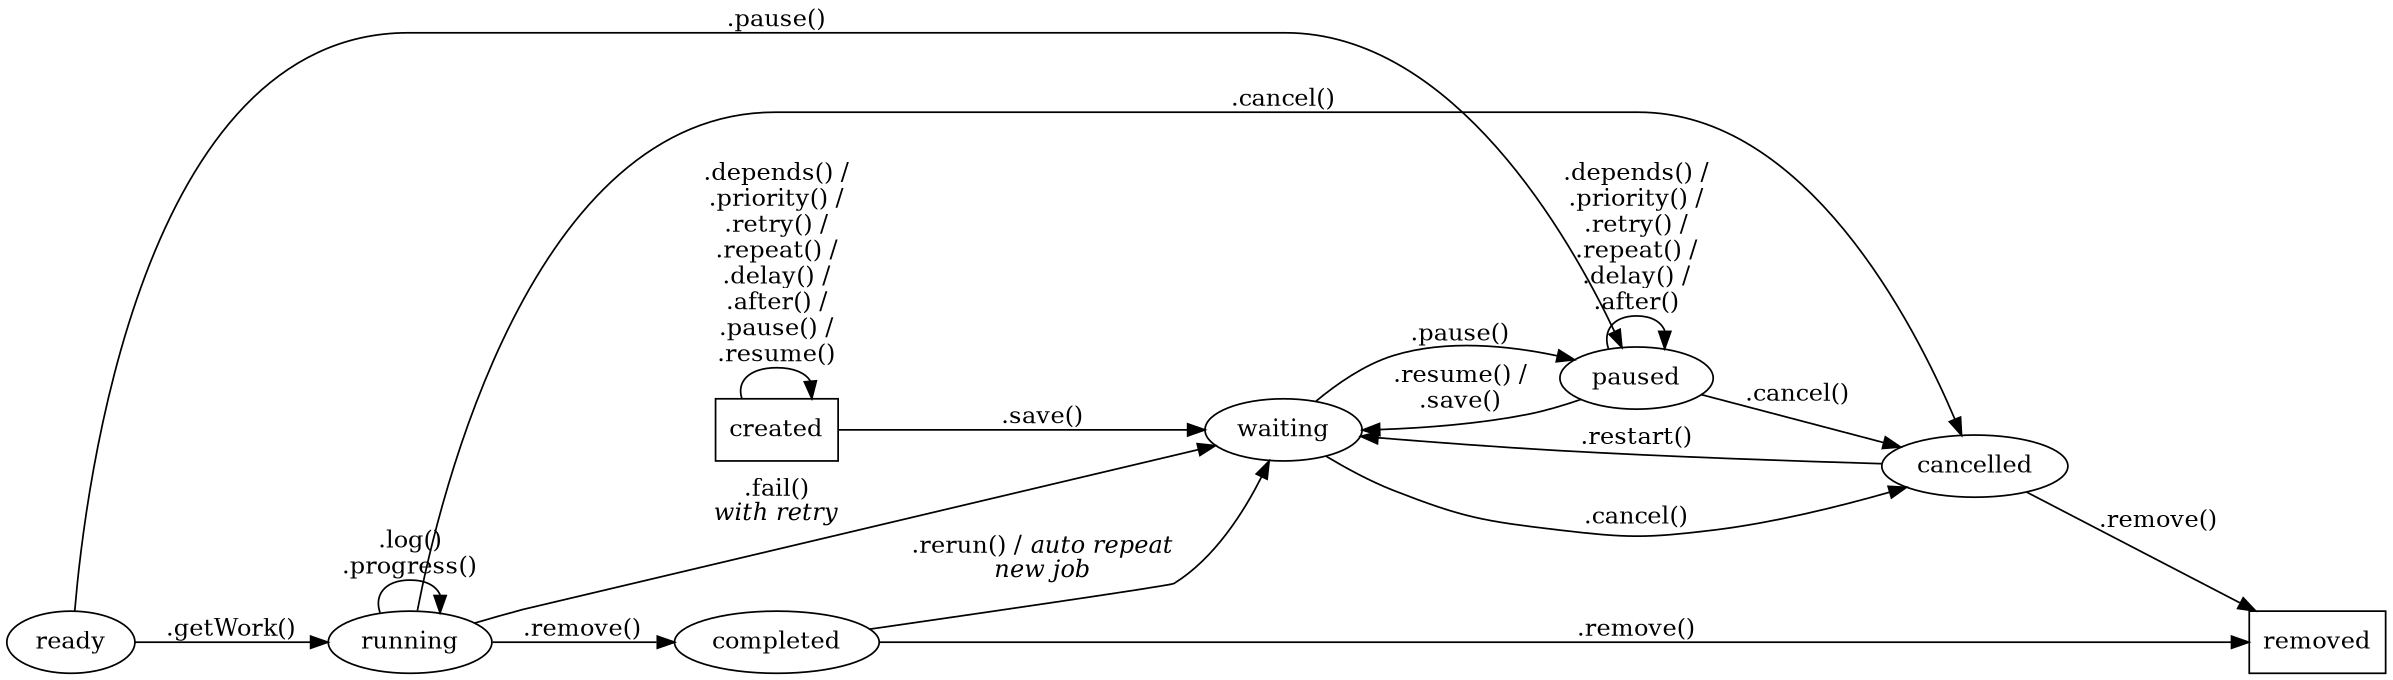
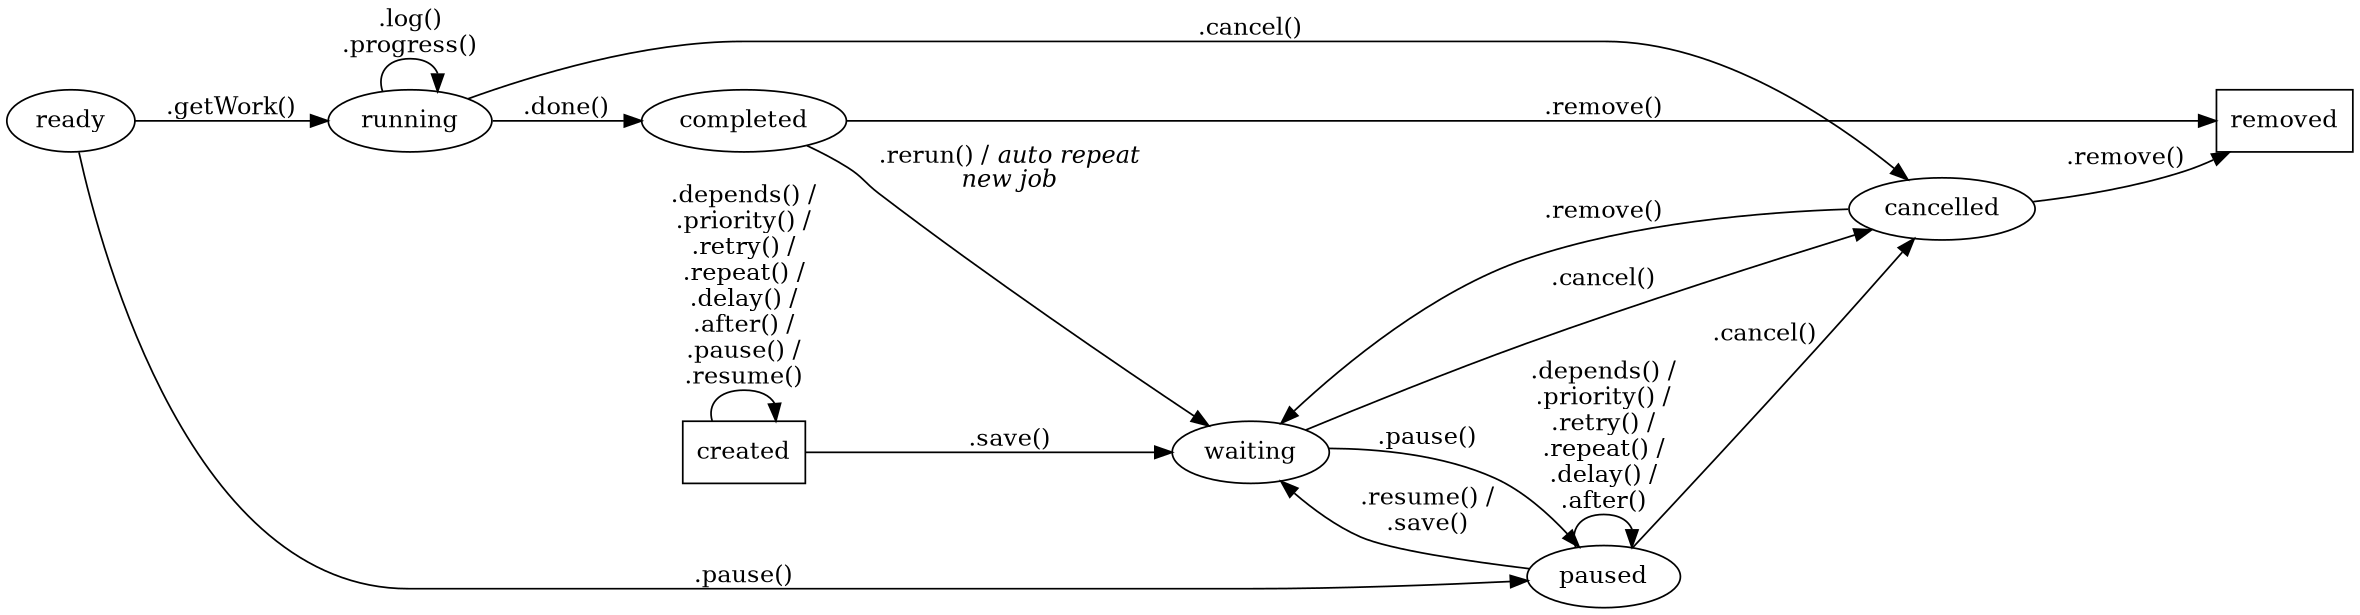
edge "cancelled" -> "waiting": label ".restart()" -> ".remove()"
edge "running" -> "waiting": removed, label ".fail() with retry"
edge "running" -> "completed": label ".remove()" -> ".done()"
